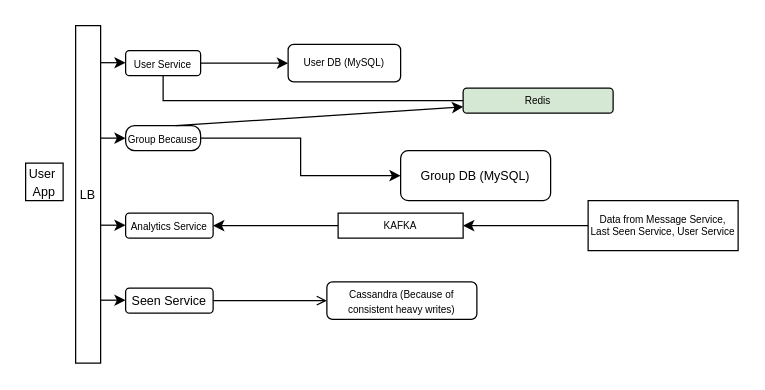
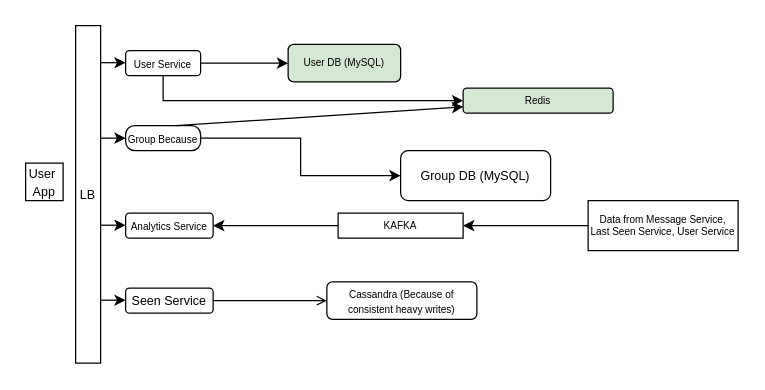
node "User DB (MySQL)": fillcolor #ffffff -> #d5e8d4
edge "User Service" -- "Redis": arrowhead none -> classic
